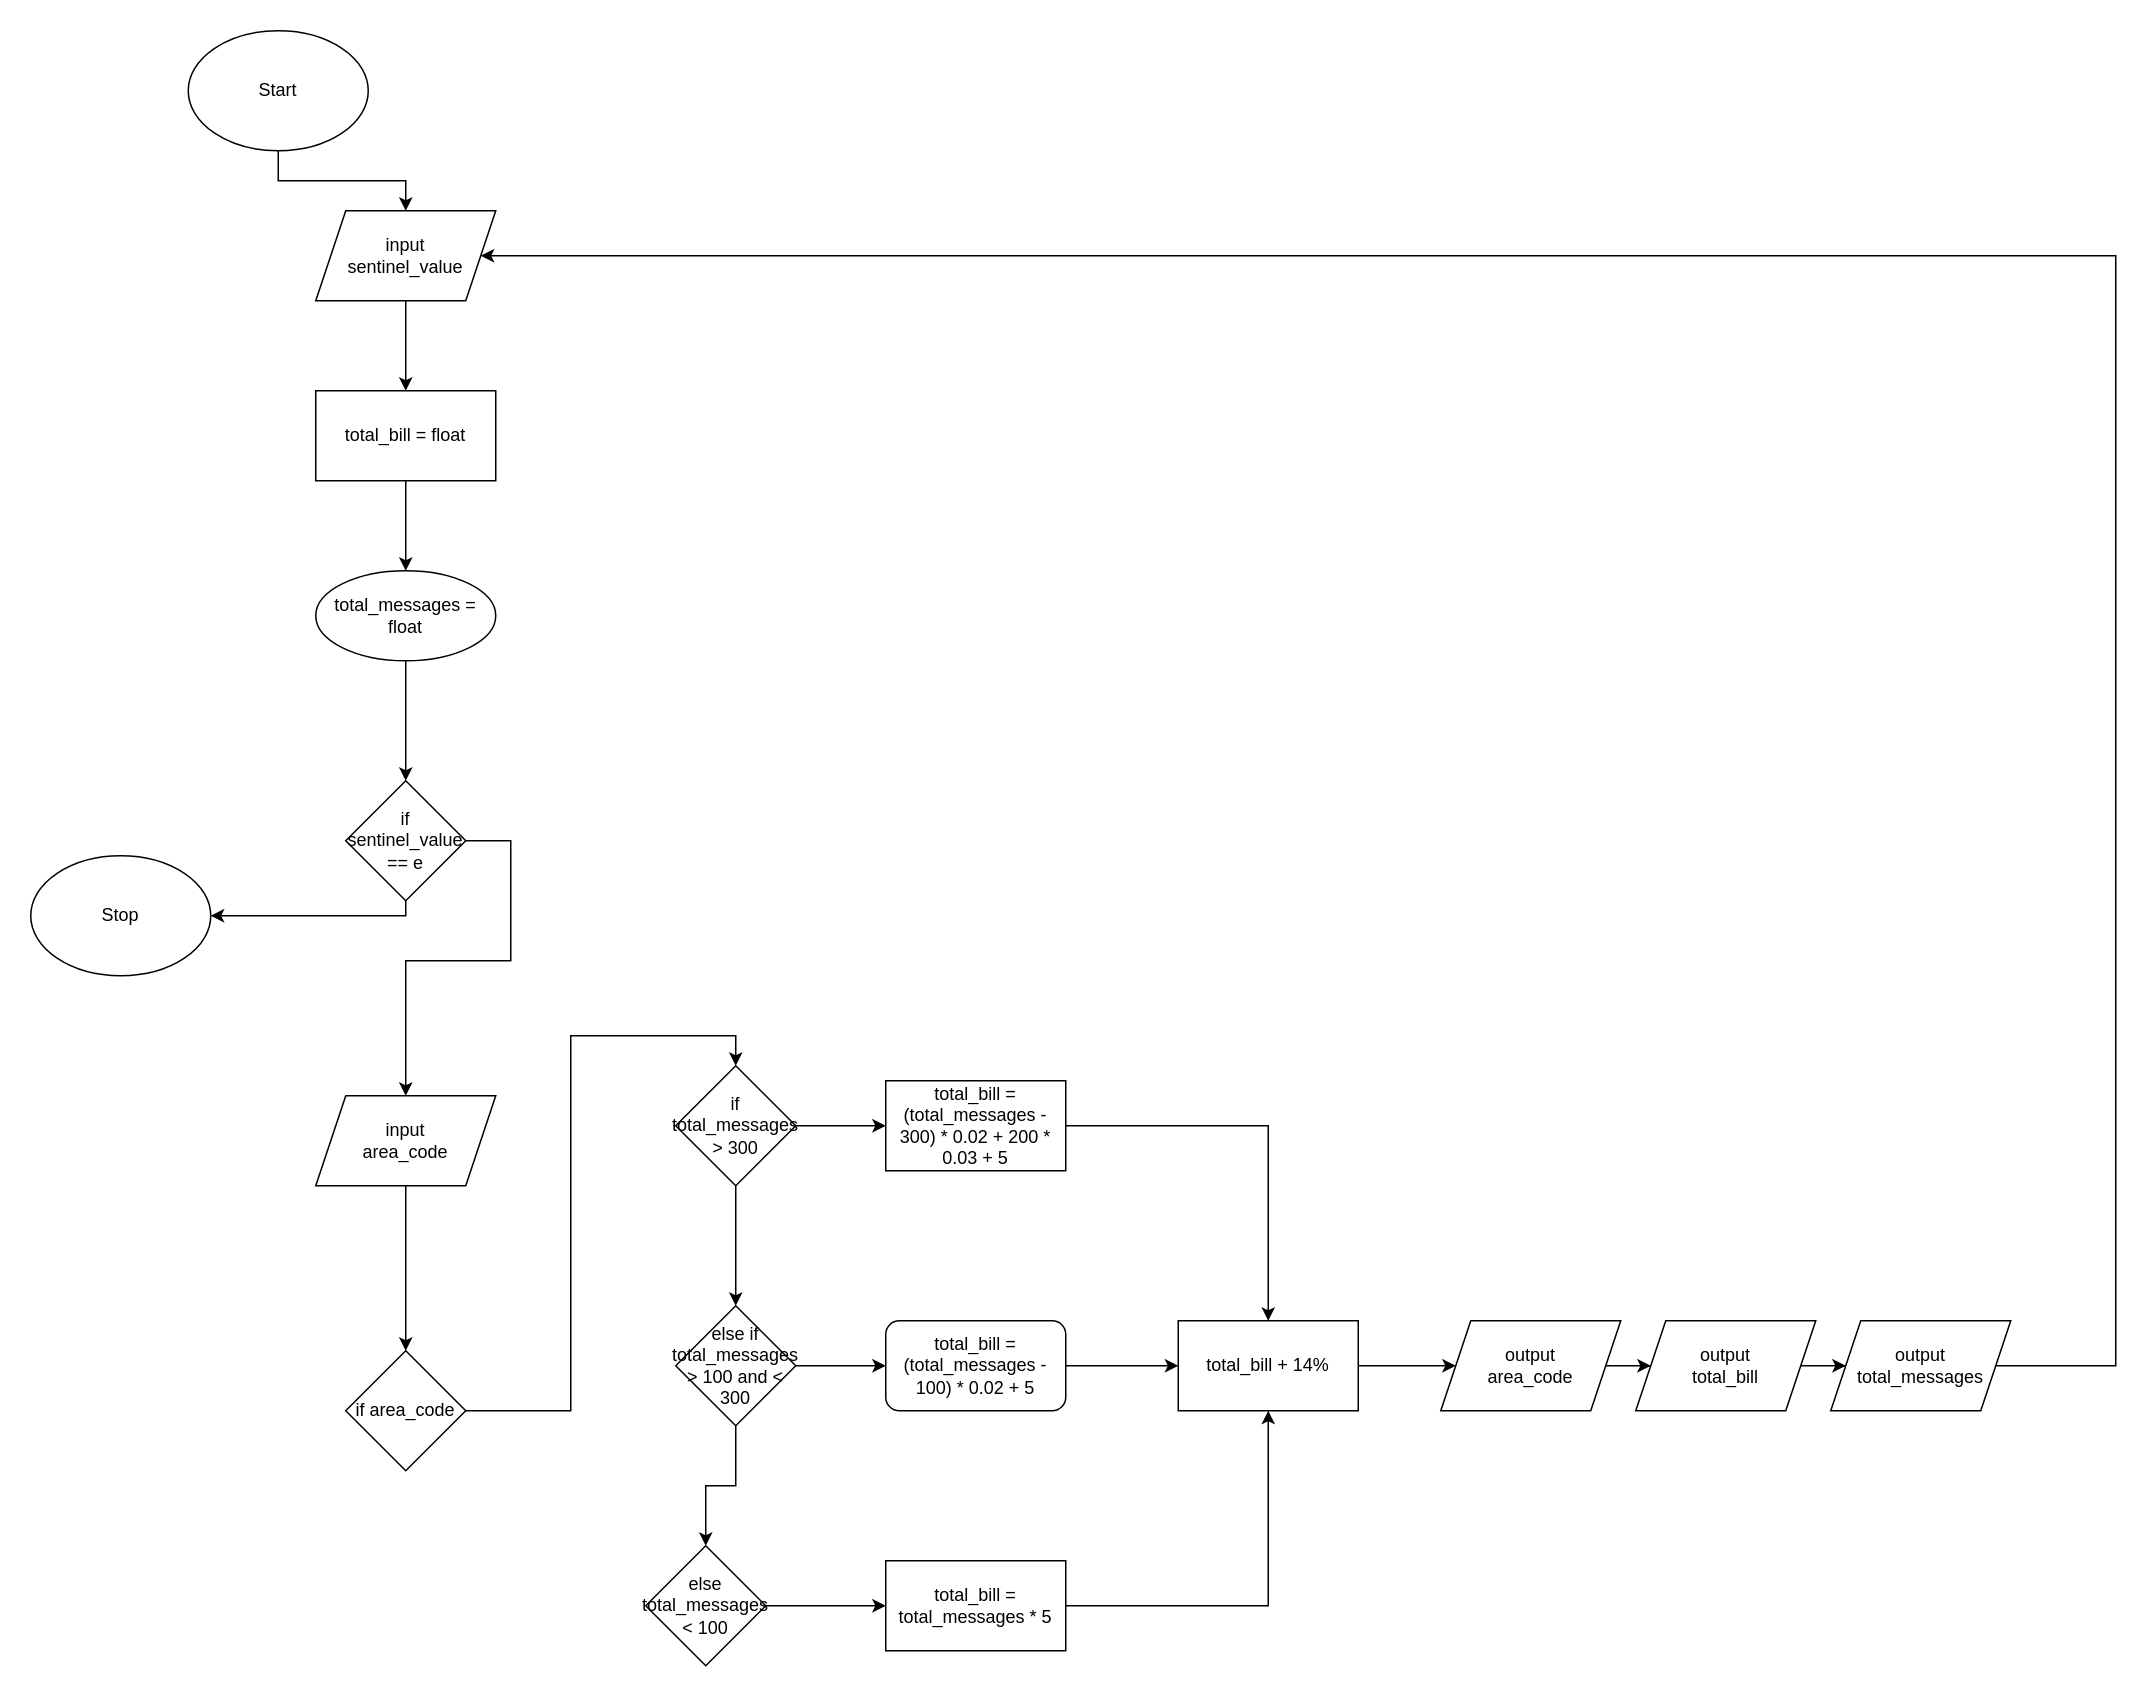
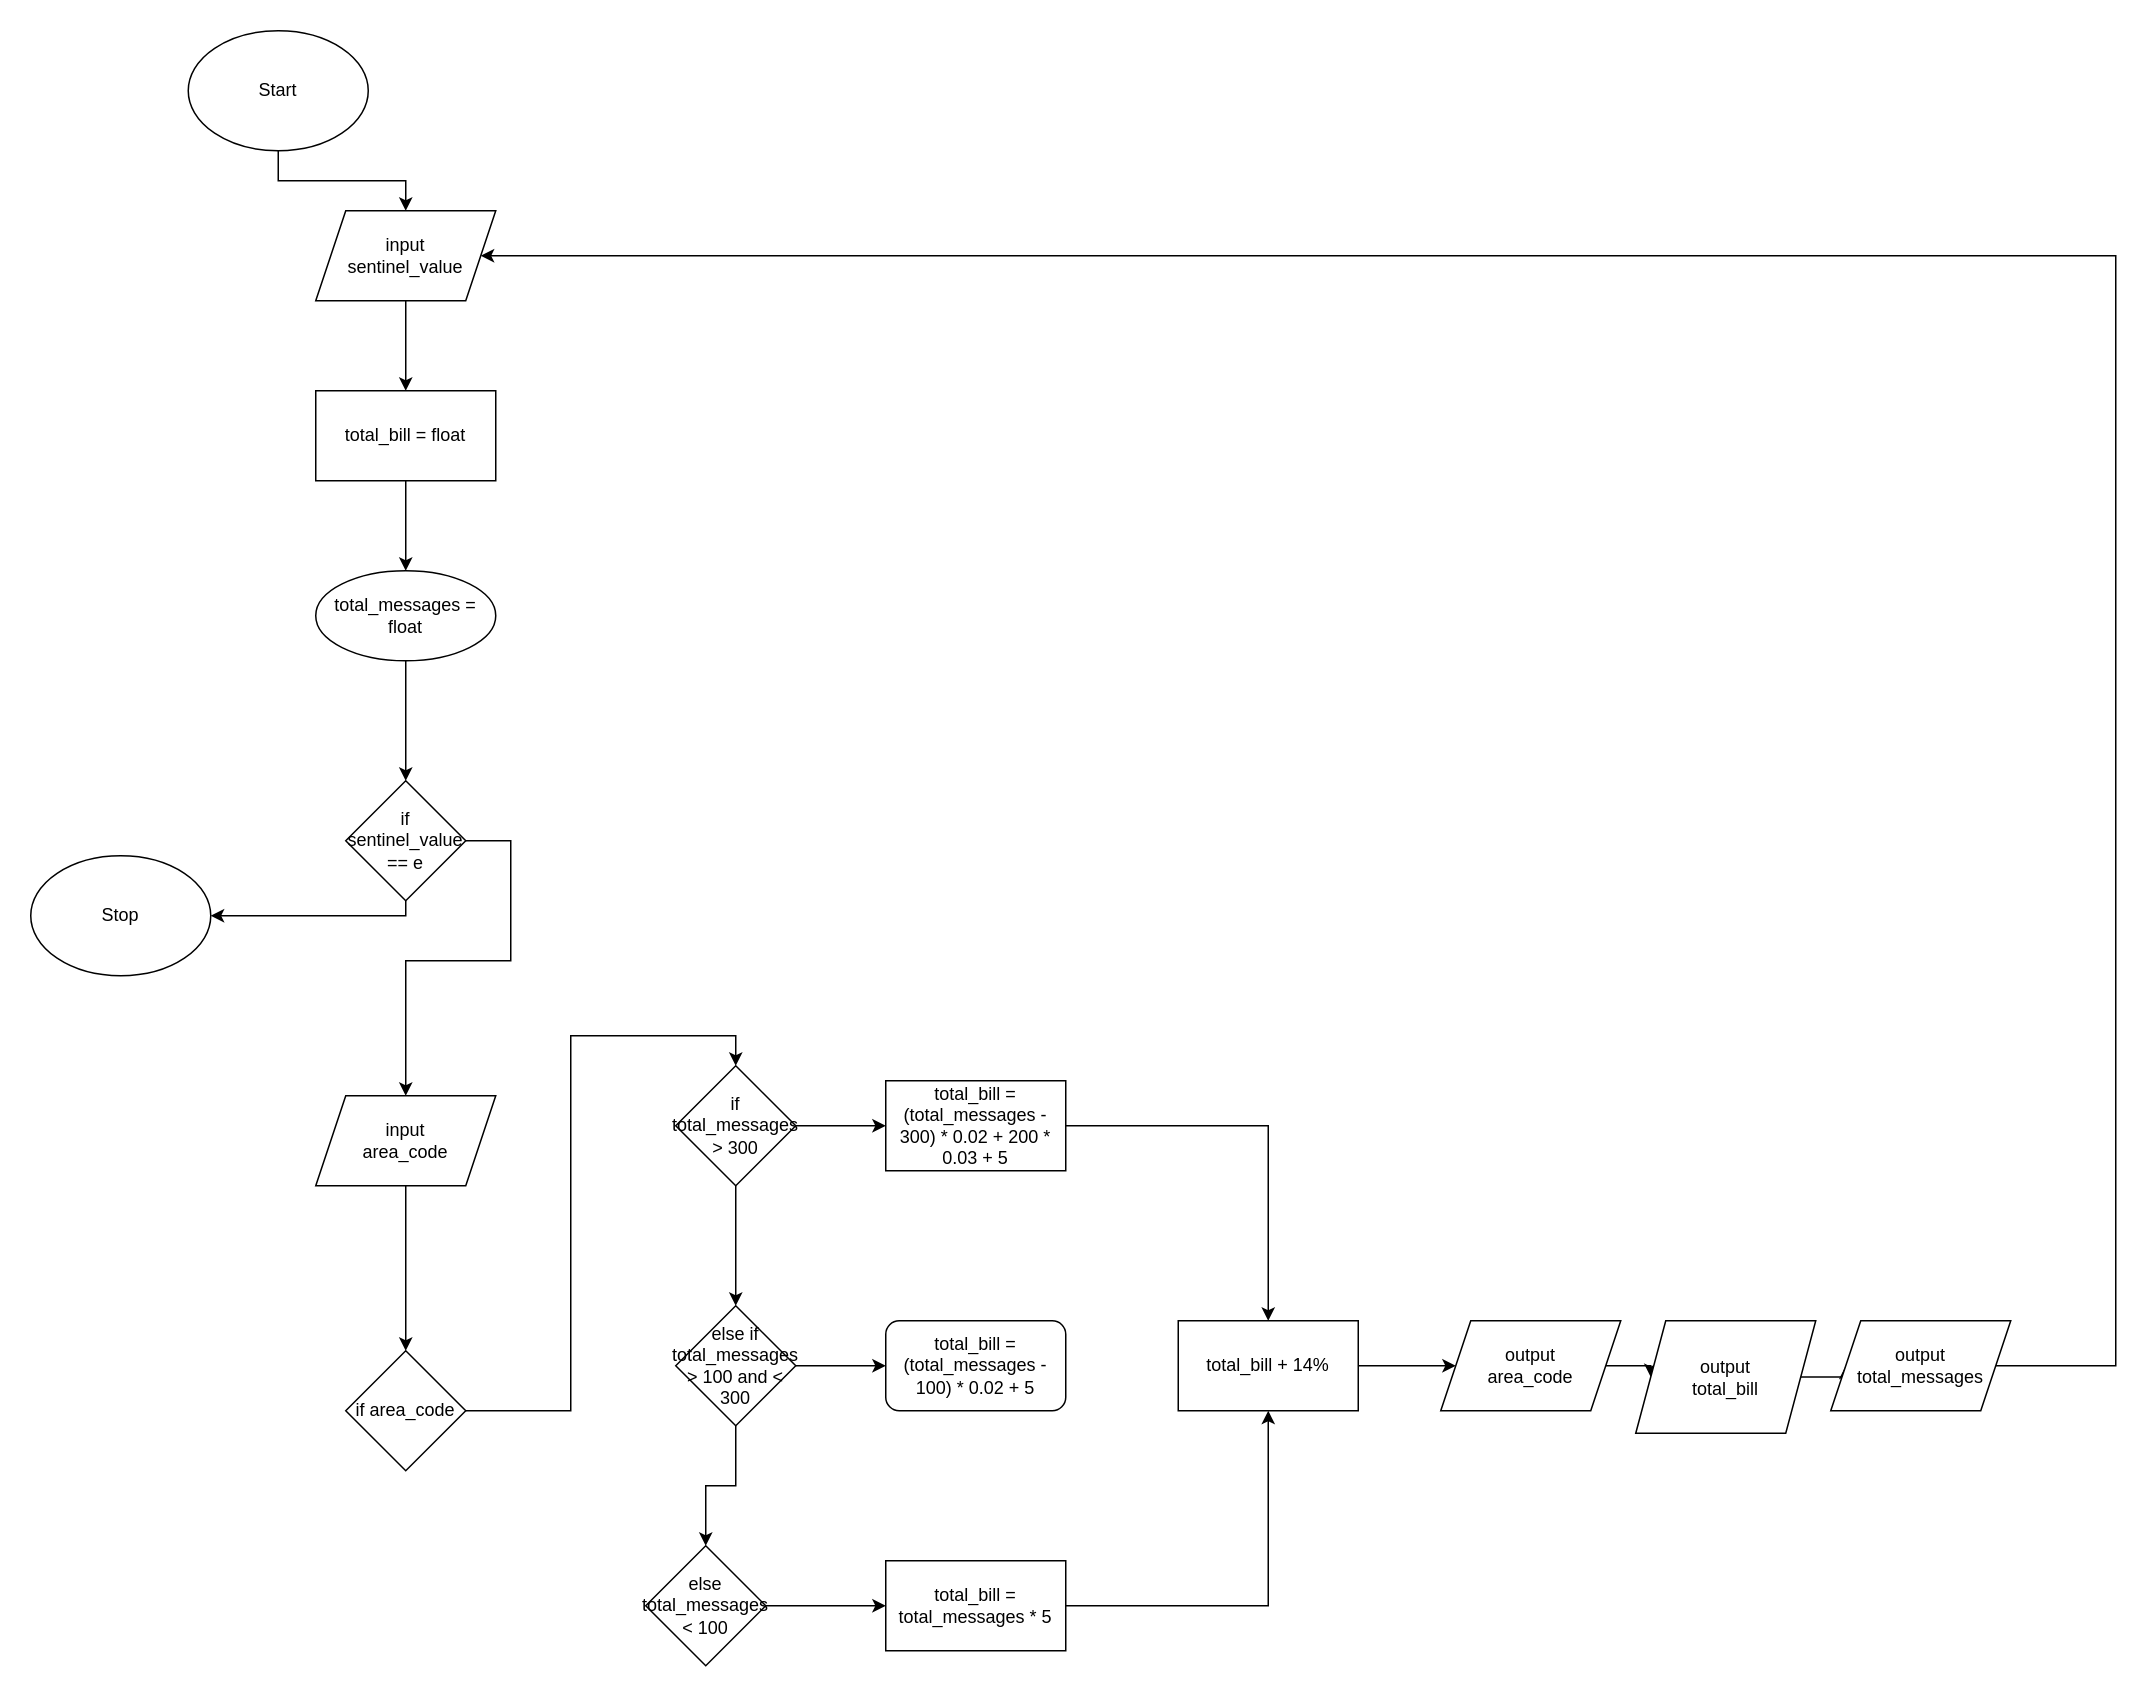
edge "total_bill = (total_messages - 100) * 0.02 + 5" -> "total_bill + 14%": removed
node "output total_bill": size 180x90 -> 180x113
